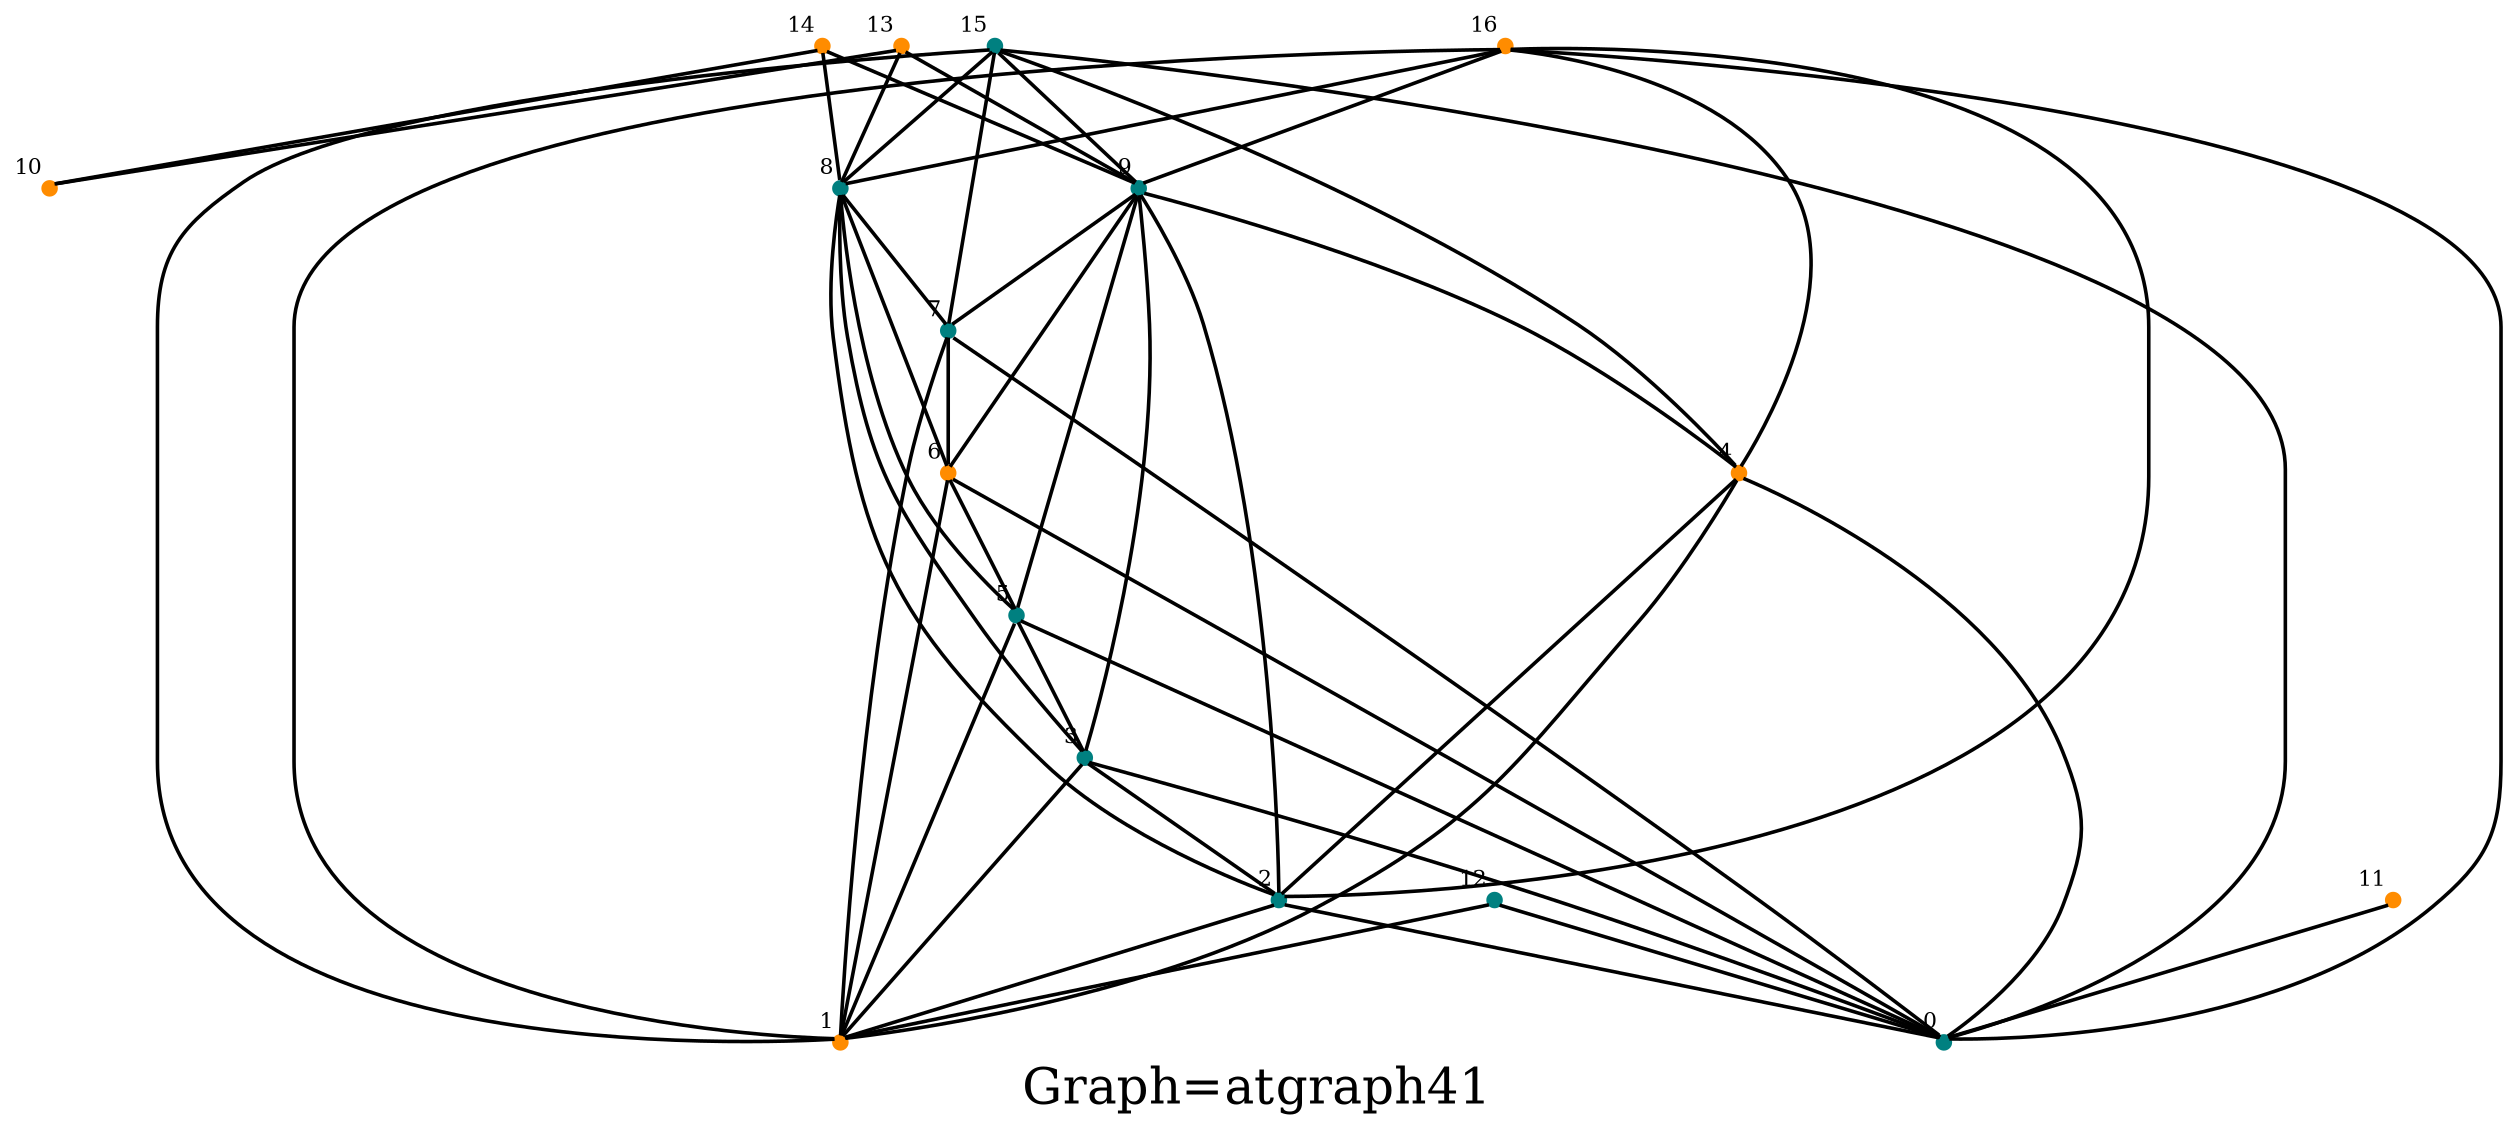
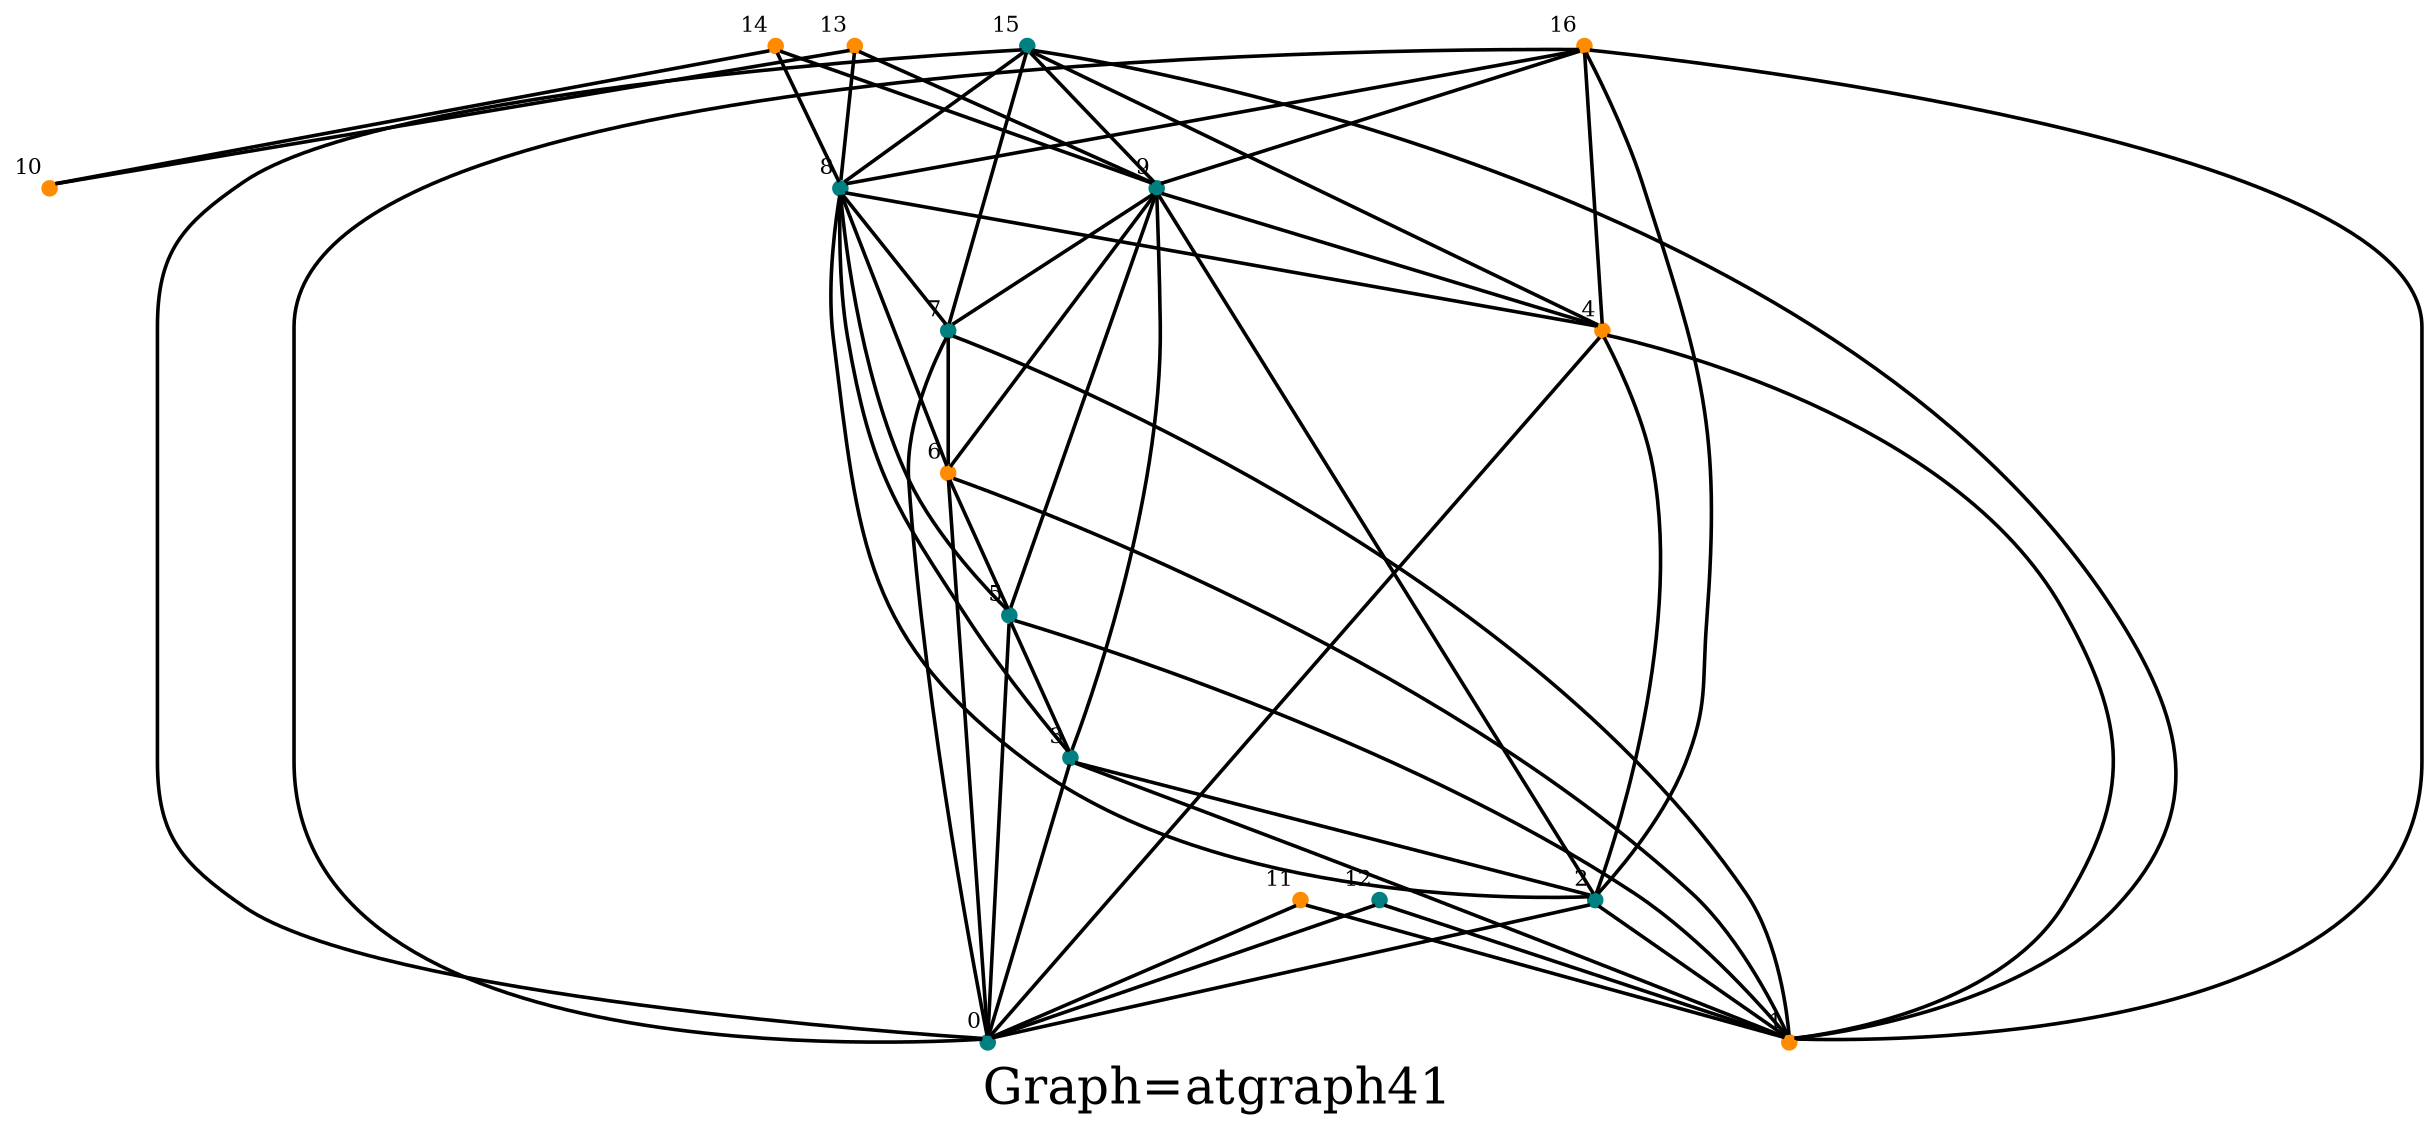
edge "8" -- "4": added
edge "11" -- "1": added
